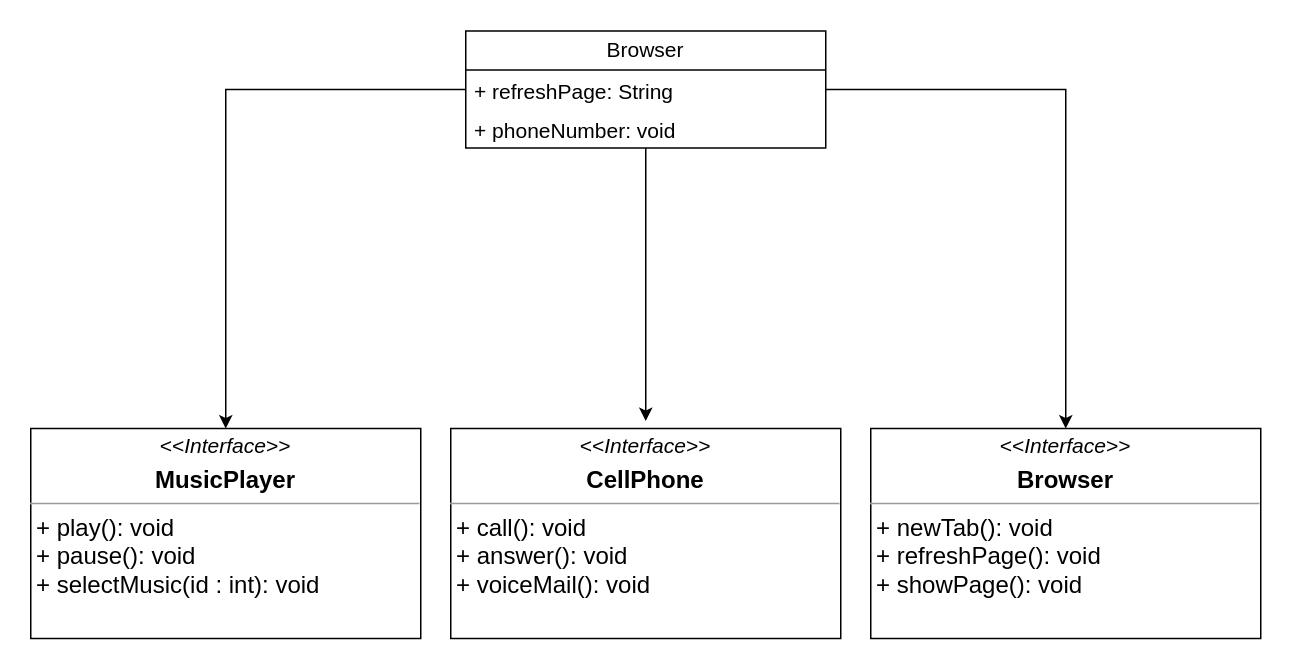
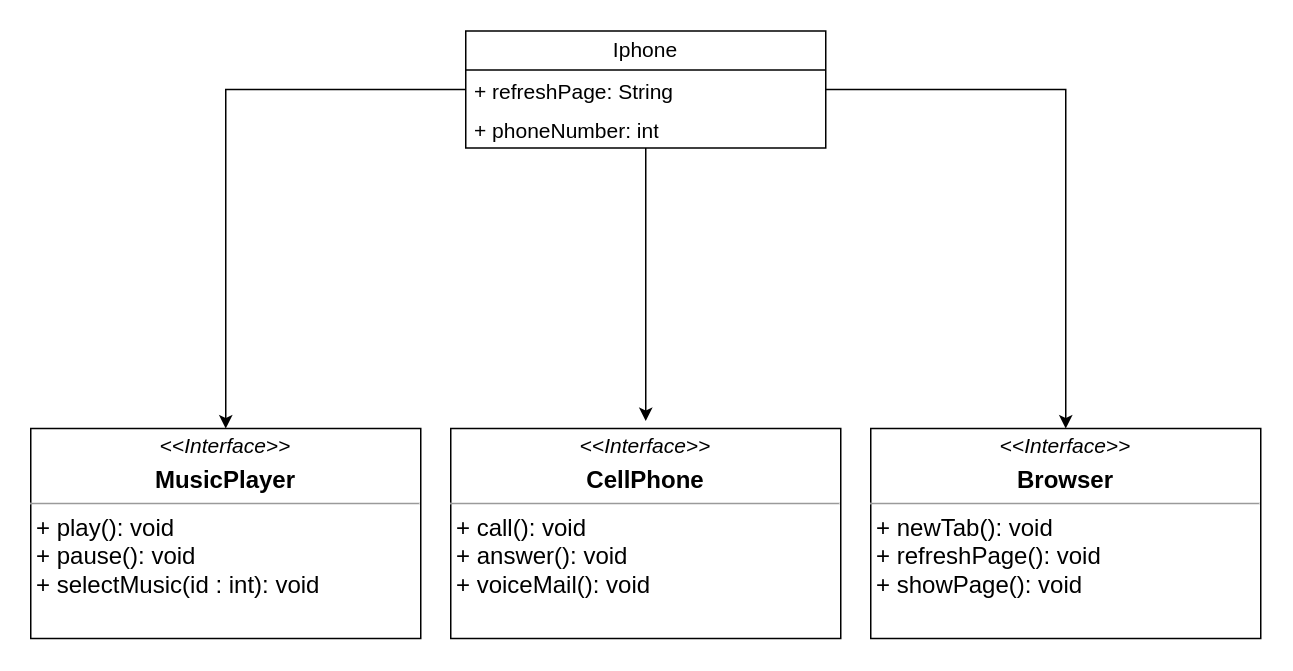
node "Browser": label "Browser" -> "Iphone"
node "+ phoneNumber: void": label "+ phoneNumber: void" -> "+ phoneNumber: int"
